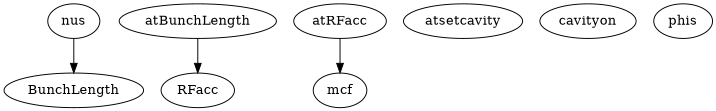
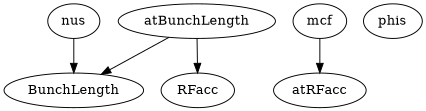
node "atsetcavity": removed
node "cavityon": removed
edge "atRFacc" -> "mcf": reversed
edge "atBunchLength" -> "BunchLength": added
